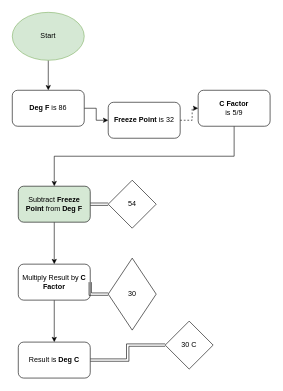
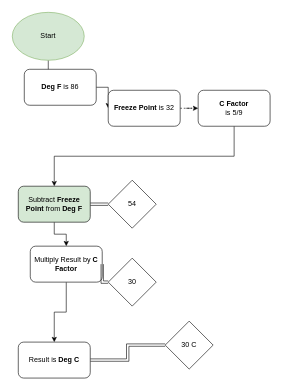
node "Deg F is 86": moved (48, 108) -> (60, 87)
node "Freeze Point is 32": moved (144, 120) -> (144, 108)
node "Multiply Result by C Factor": moved (54, 282) -> (66, 264)
node "30": size 48x72 -> 48x48
